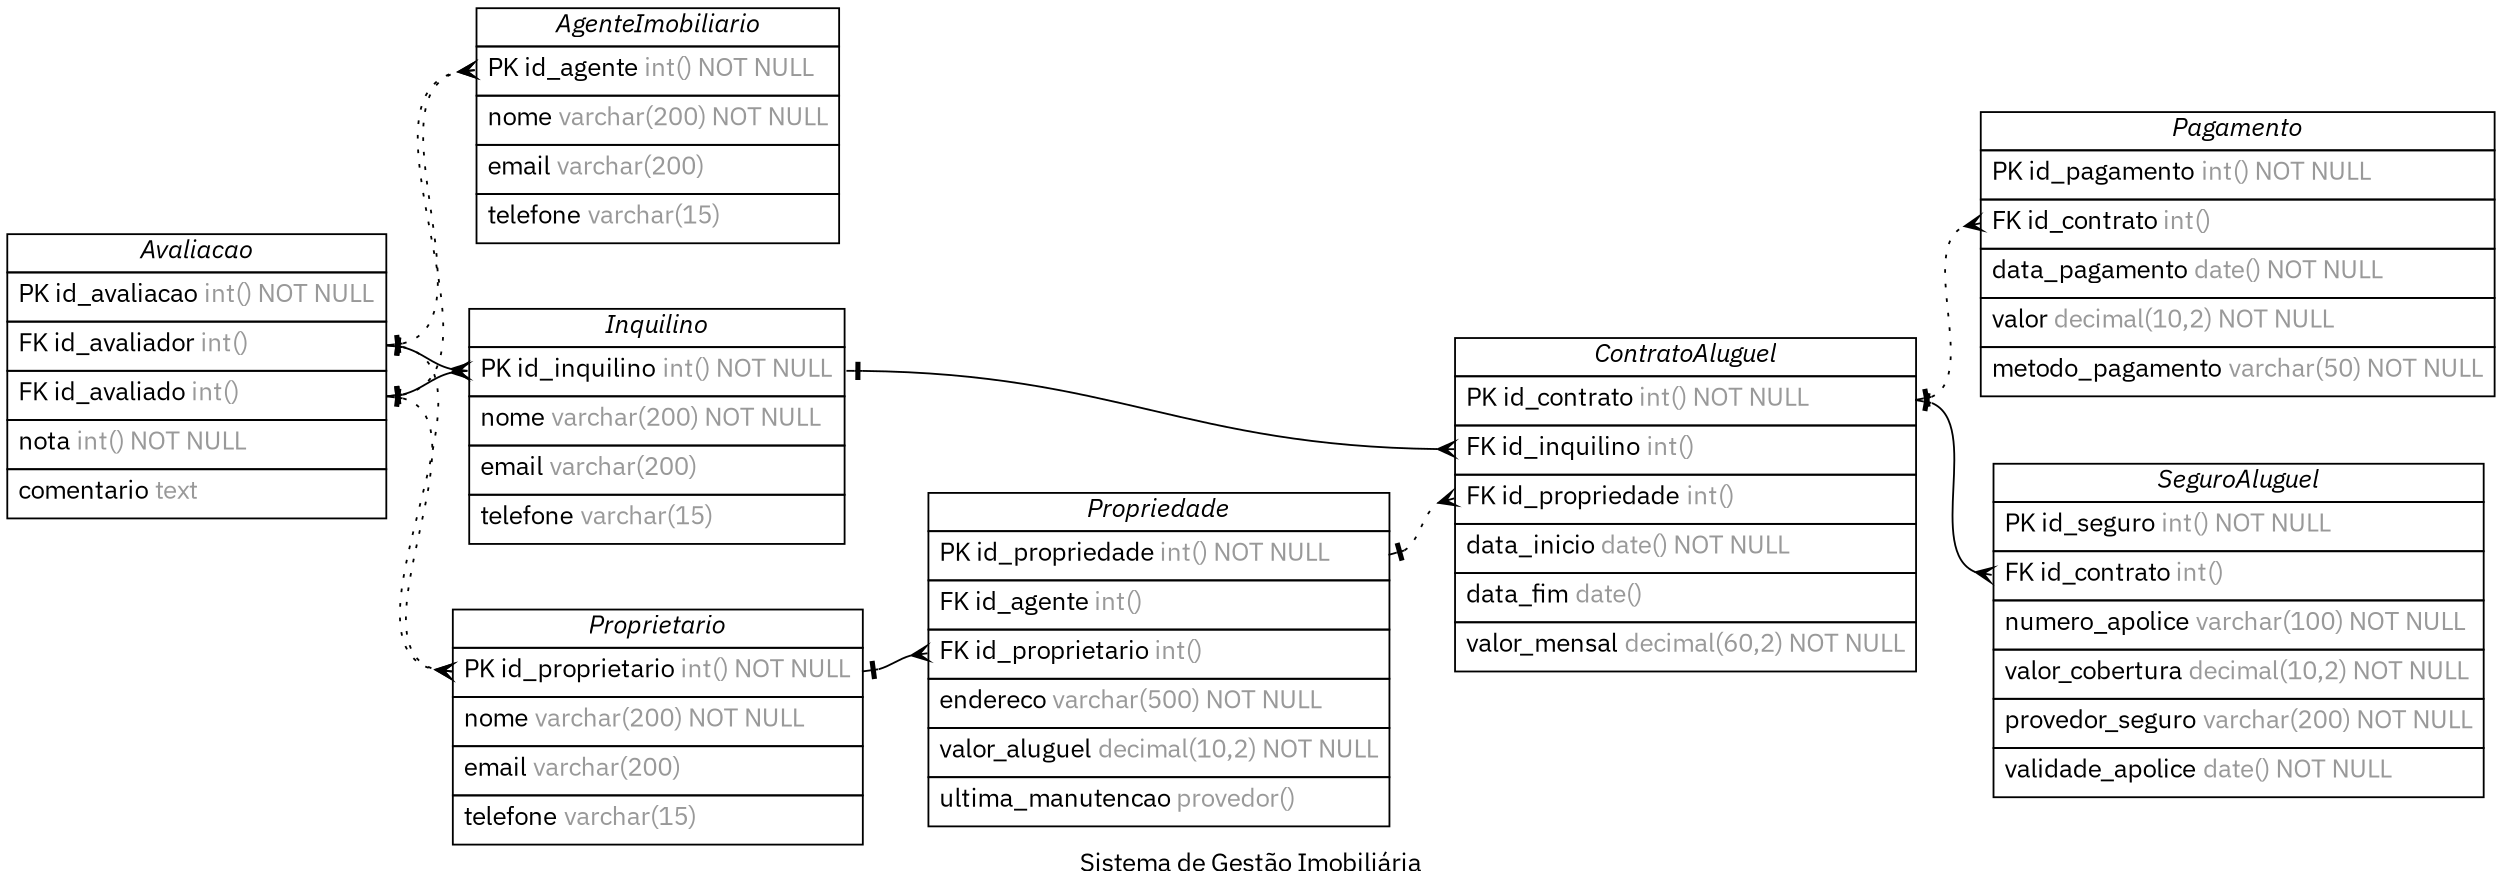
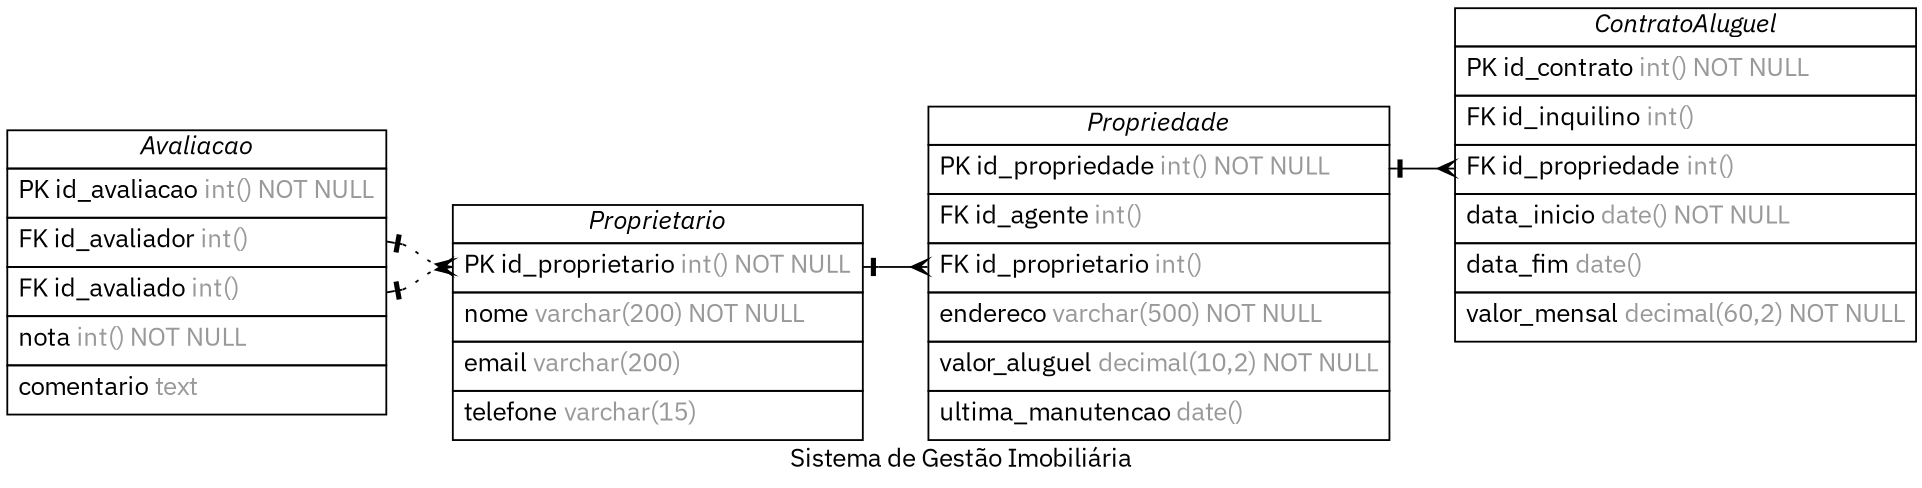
node "AgenteImobiliario": removed
node "Pagamento": removed
node "Inquilino": removed
edge "ContratoAluguel" -- "Propriedade": style dotted -> bold
node "SeguroAluguel": removed
node "Propriedade": text "provedor()" -> "date()"
